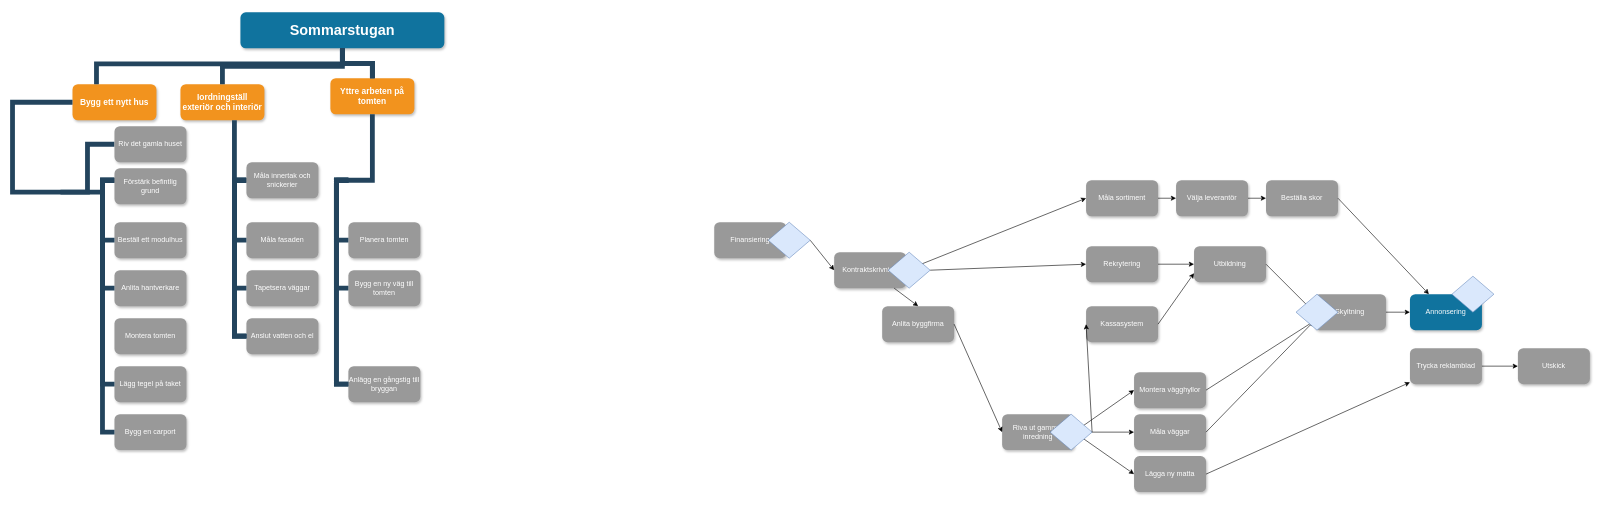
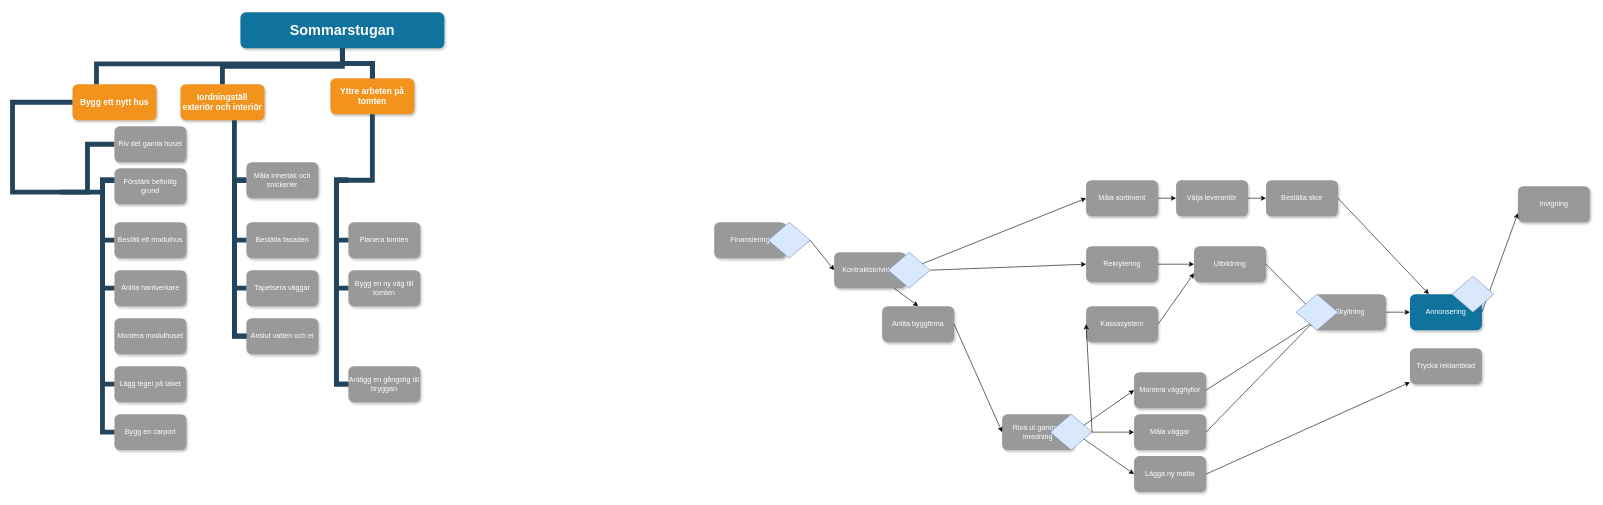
node "Invigning": added
node "Måla fasaden": label "Måla fasaden" -> "Beställa fasaden"
edge "Annonsering" -> "Invigning": added
node "Montera tomten": label "Montera tomten" -> "Montera modulhuset"
edge "Trycka reklamblad" -> "Utskick": removed
node "Utskick": removed
